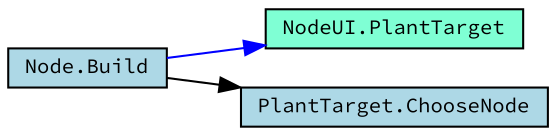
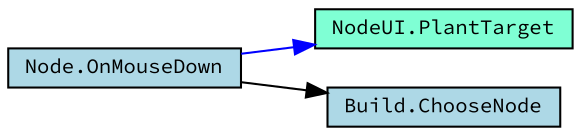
node "Node.Build": label "Node.Build" -> "Node.OnMouseDown"
node "PlantTarget.ChooseNode": label "PlantTarget.ChooseNode" -> "Build.ChooseNode"
